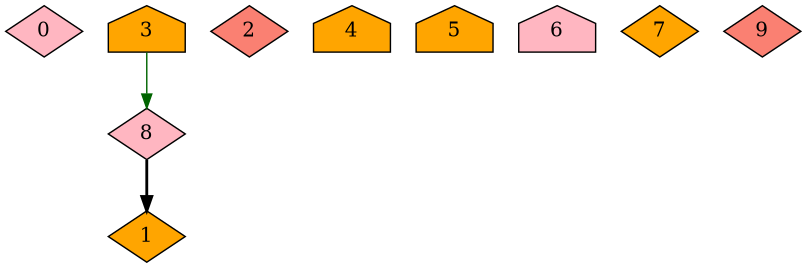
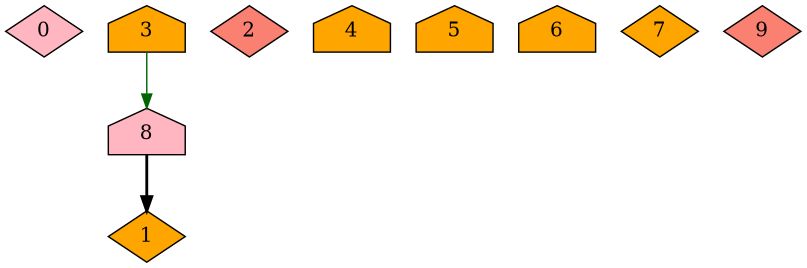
node "6": fillcolor lightpink -> orange
node "8": shape diamond -> house
